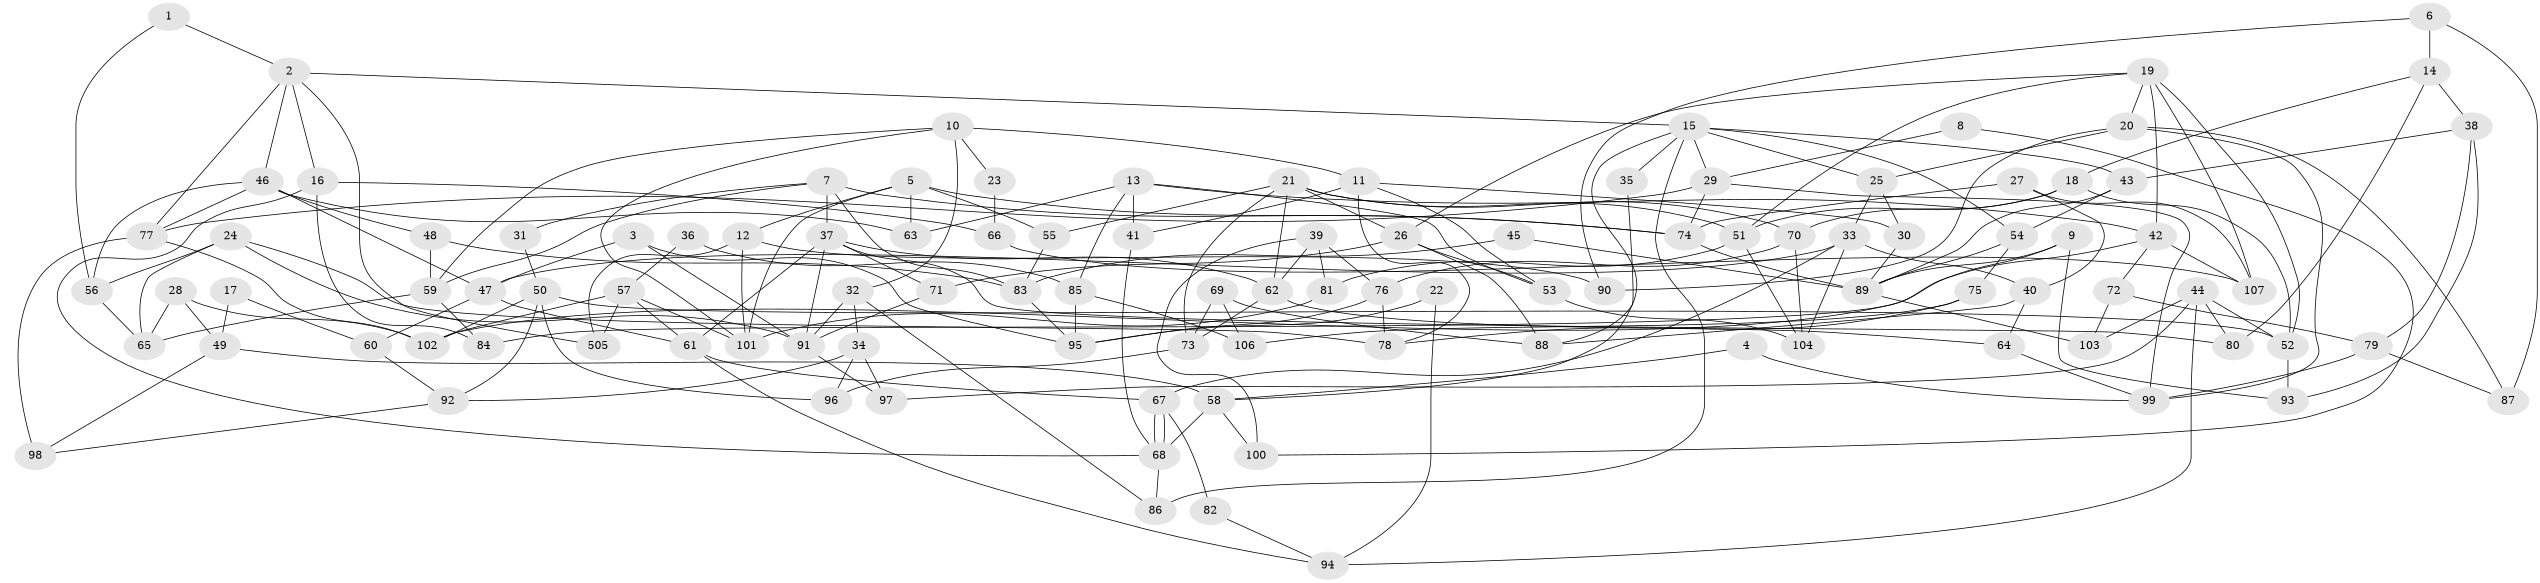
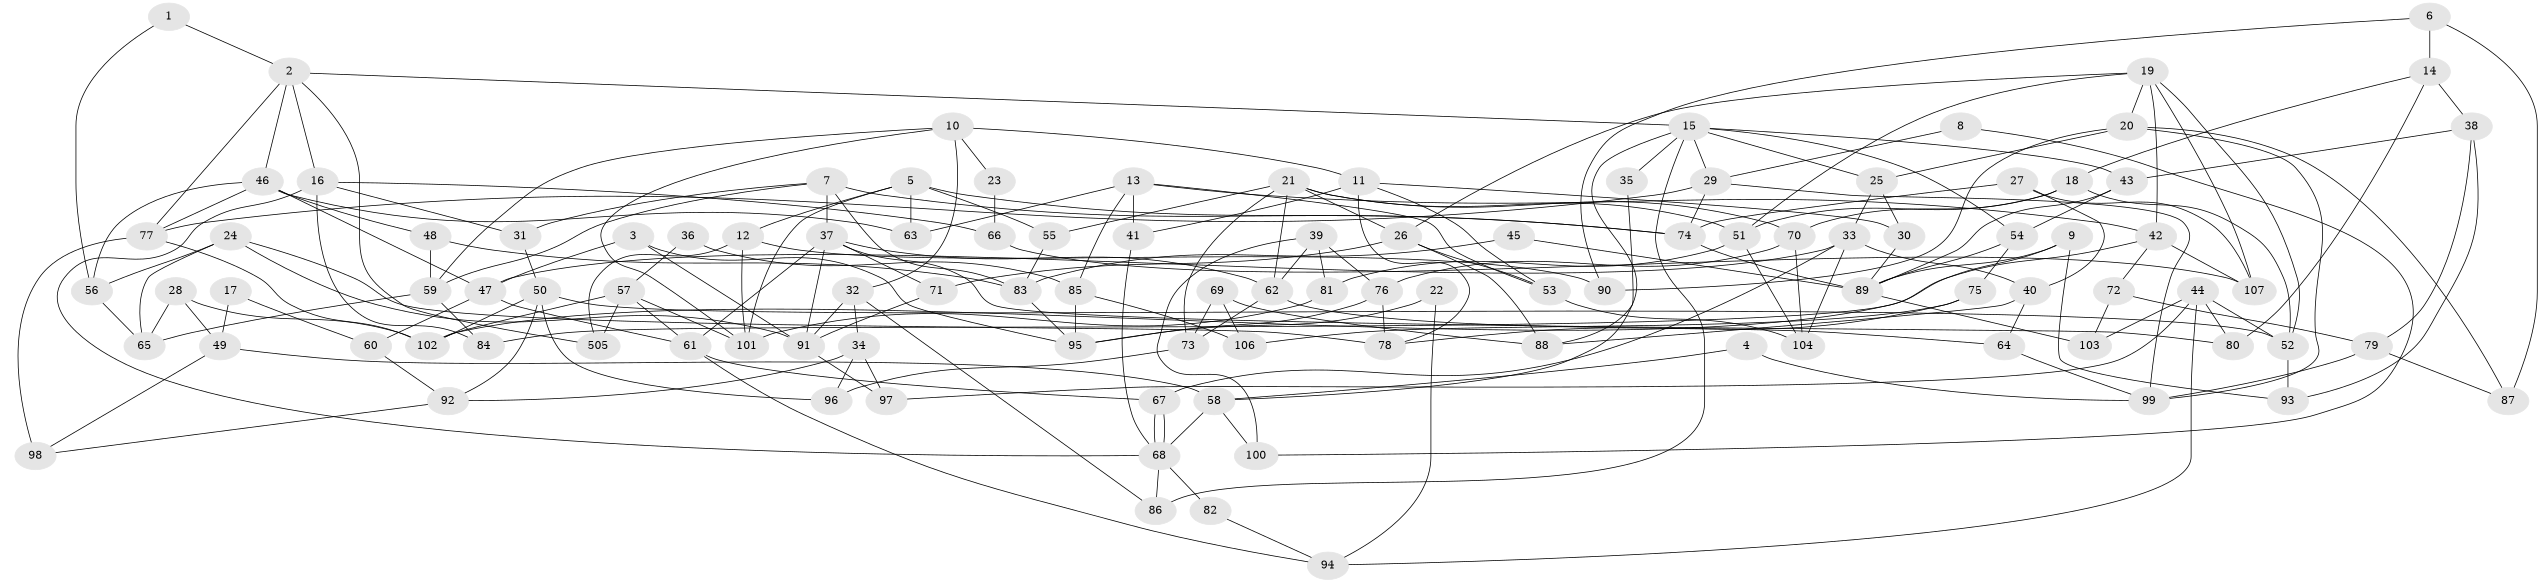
edge "16" -- "31": added
edge "67" -- "82": now "68" -- "82"
